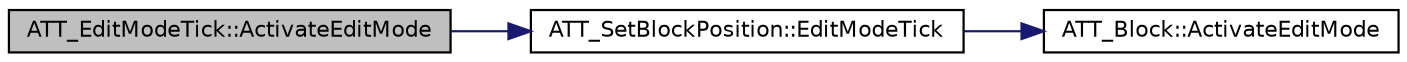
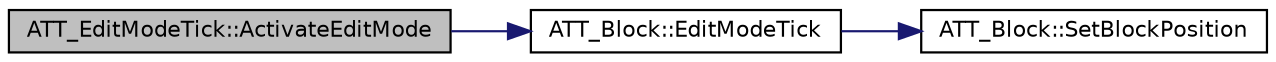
node "ATT_SetBlockPosition::EditModeTick": label "ATT_SetBlockPosition::EditModeTick" -> "ATT_Block::EditModeTick"
node "ATT_Block::ActivateEditMode": label "ATT_Block::ActivateEditMode" -> "ATT_Block::SetBlockPosition"
